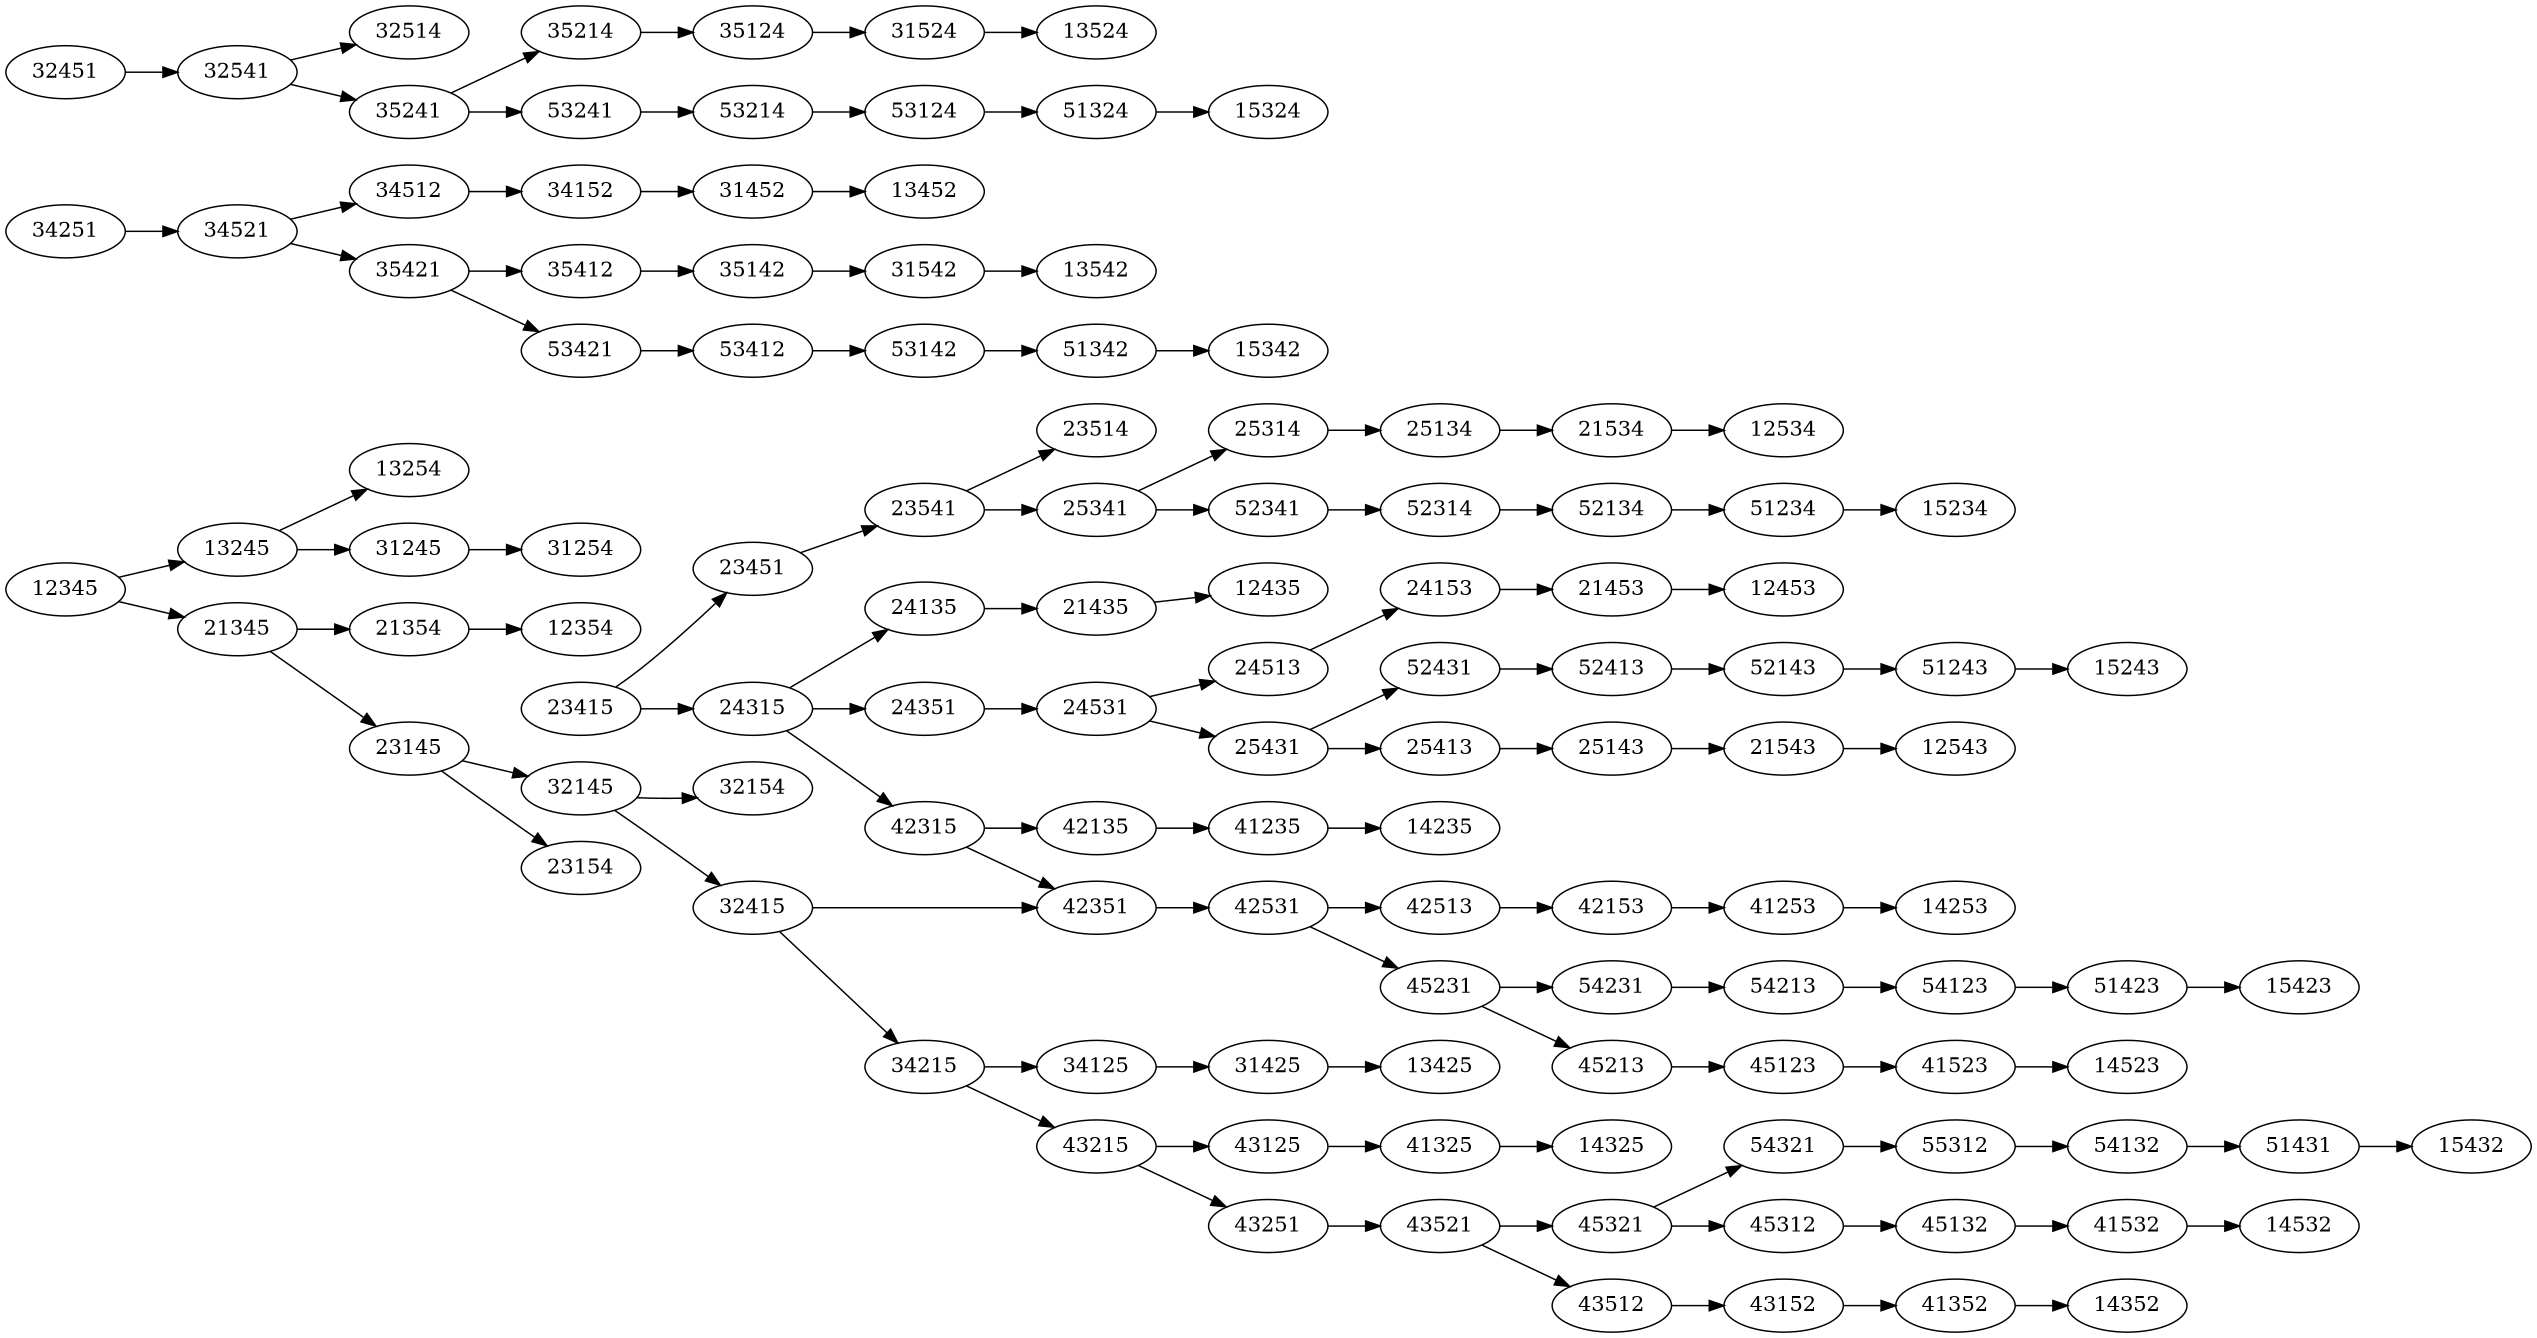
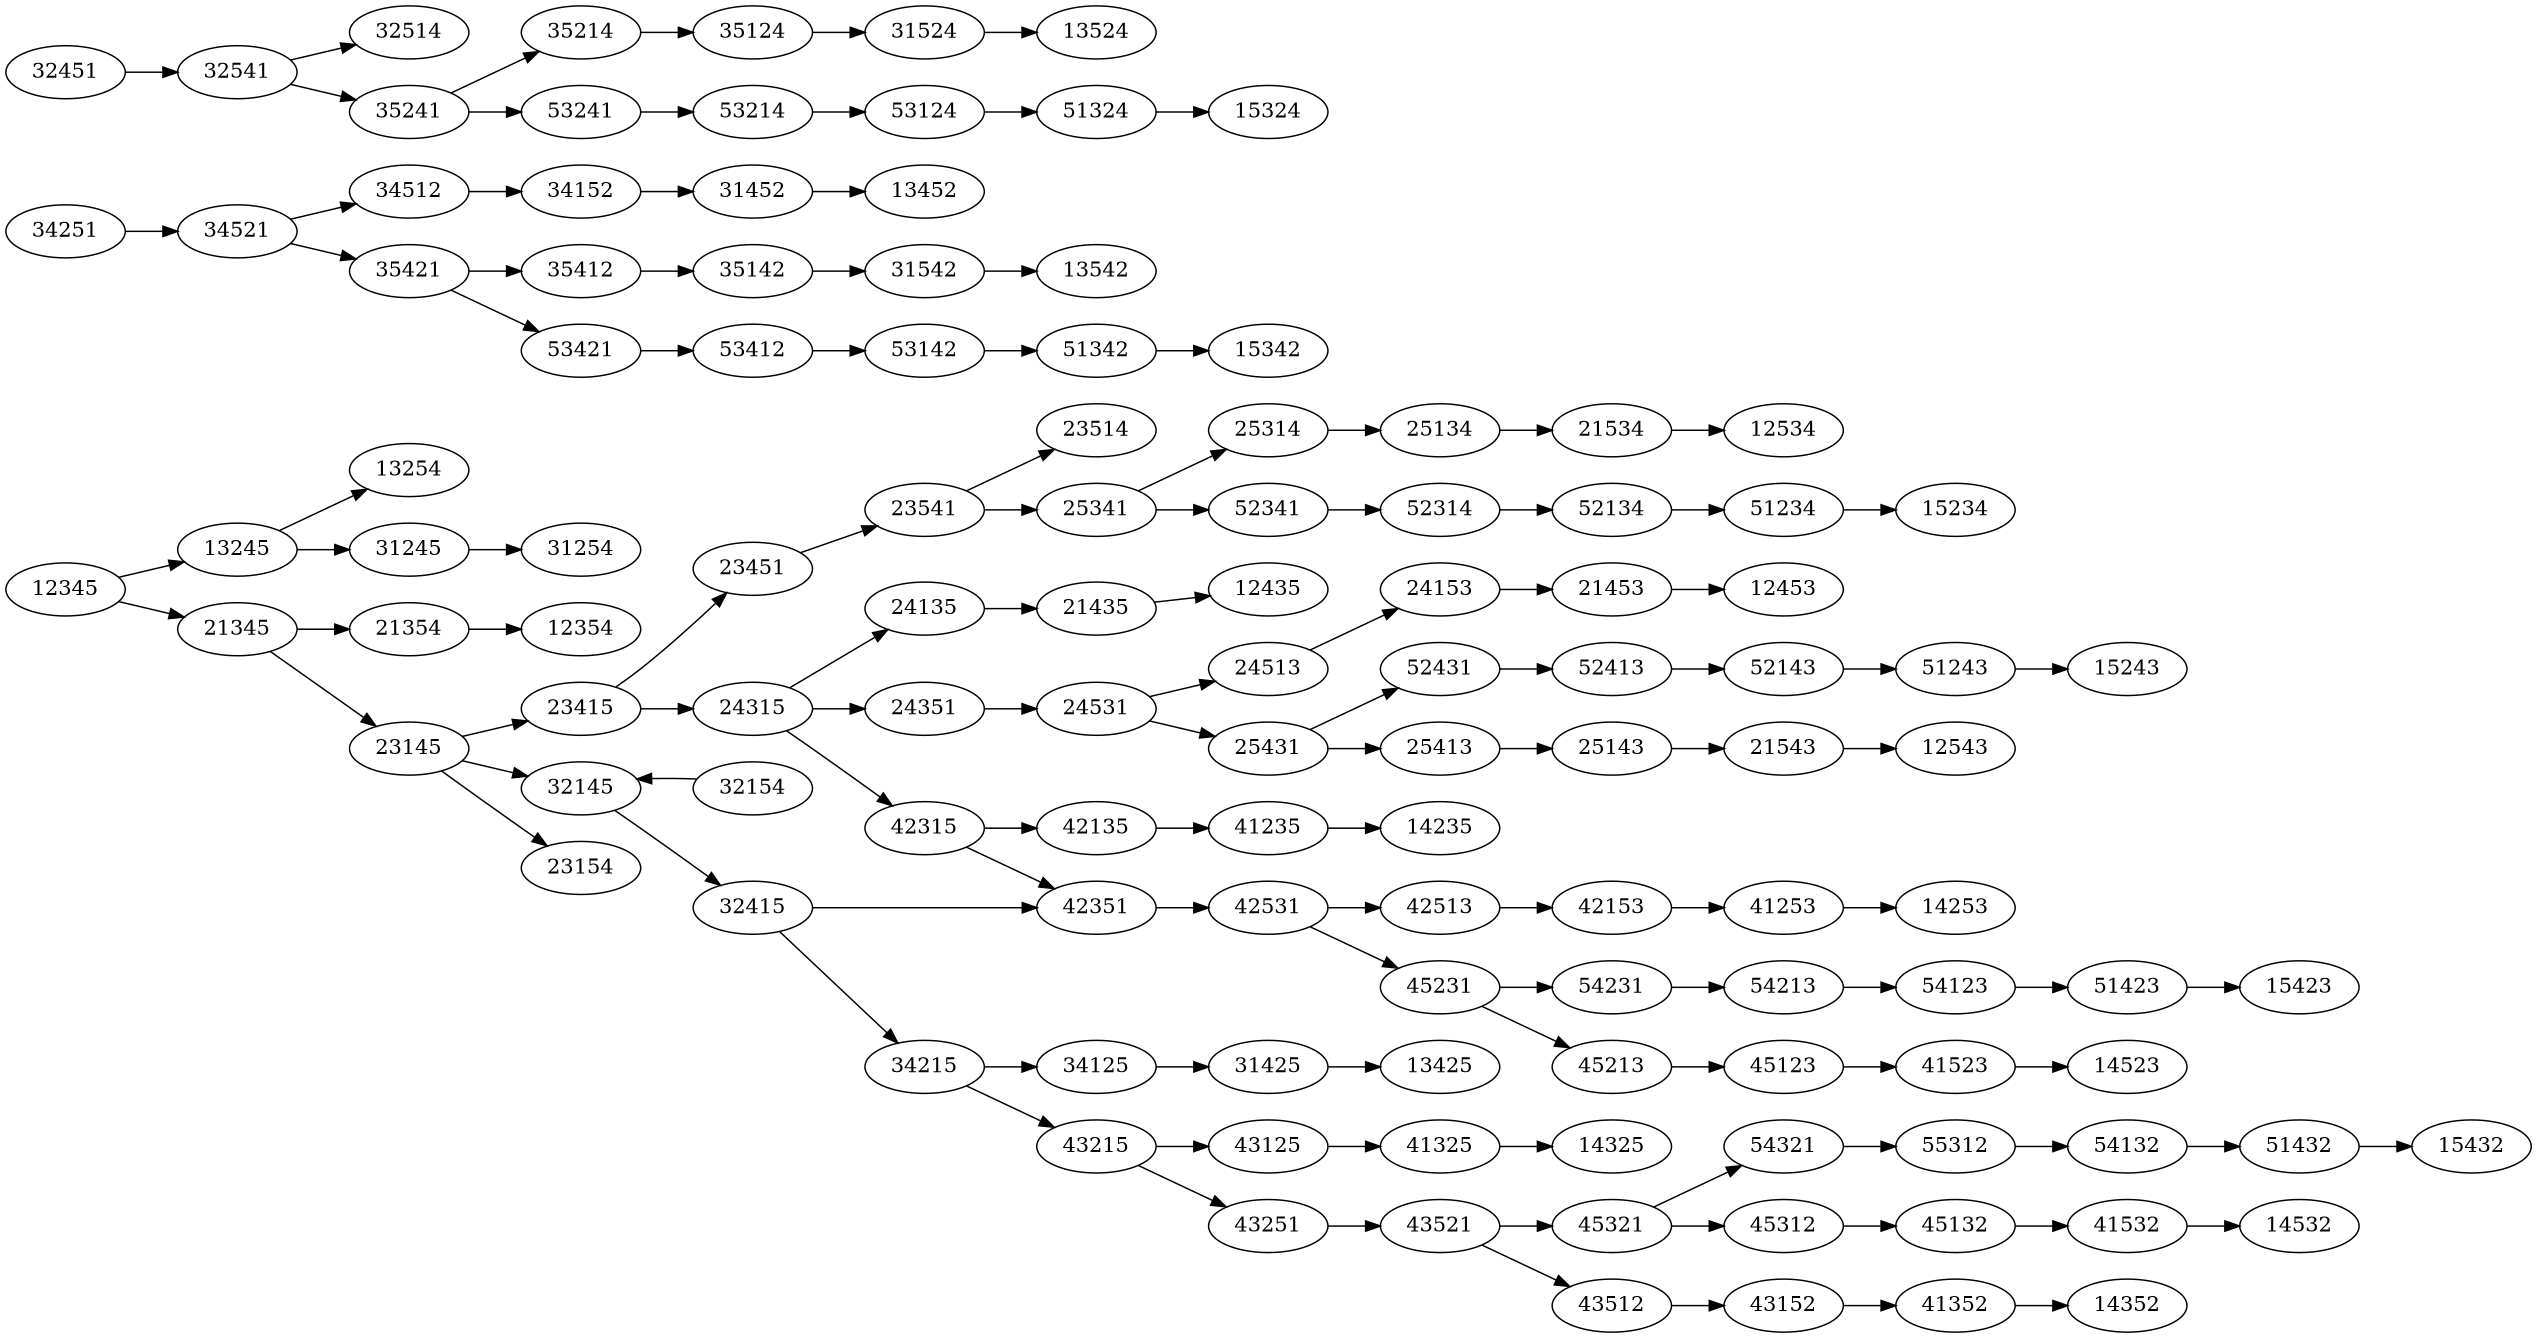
edge "23145" -> "23415": added
edge "32145" -> "32154": reversed
node "51431": label "51431" -> "51432"
